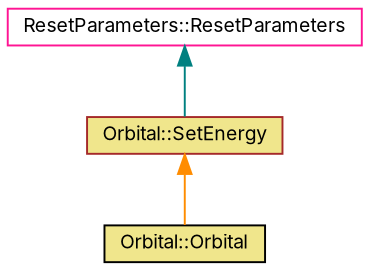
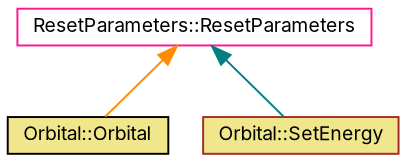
edge "Orbital::Orbital" -> "Orbital::SetEnergy": now "Orbital::Orbital" -> "ResetParameters::ResetParameters"
